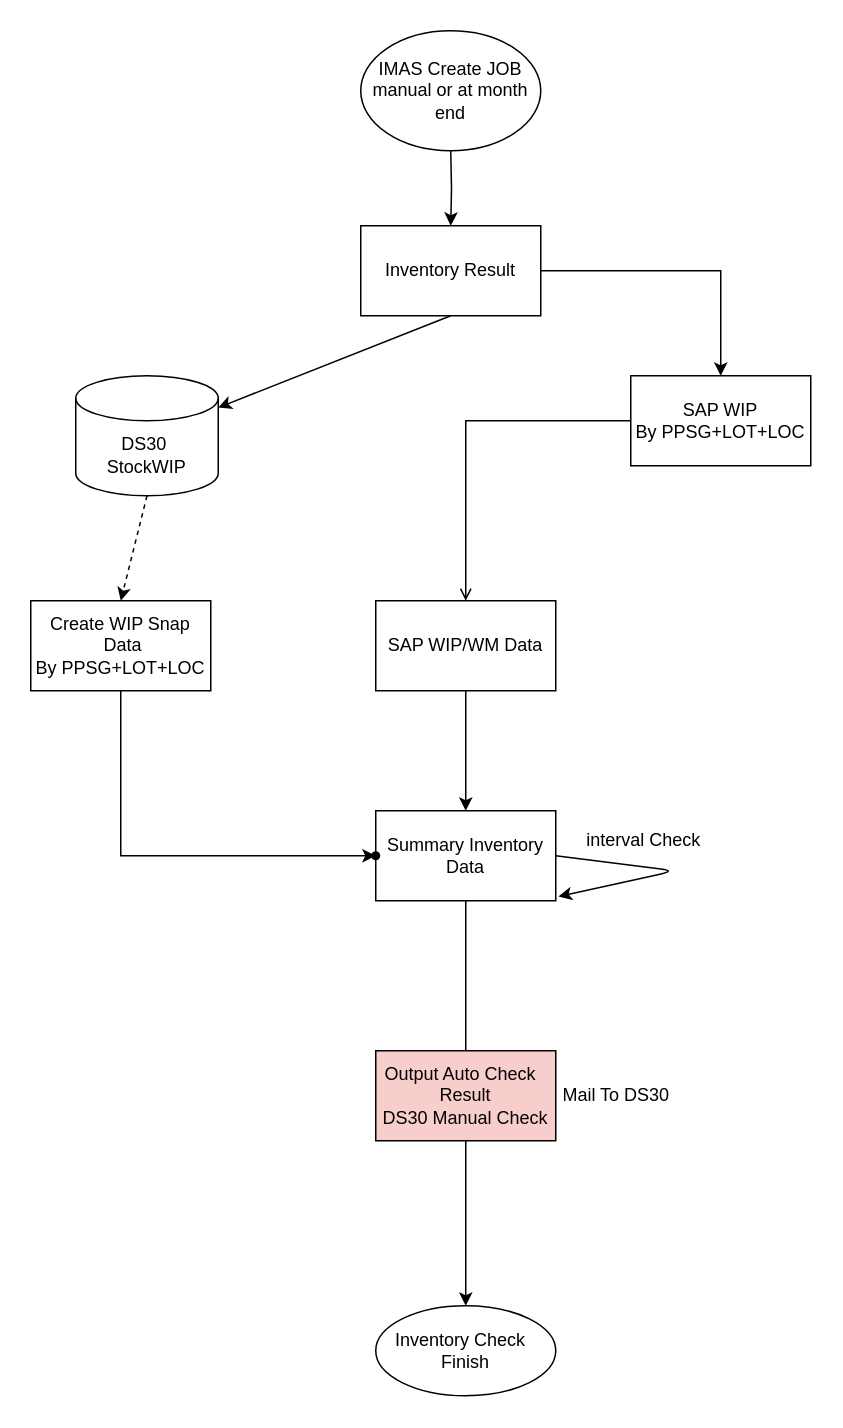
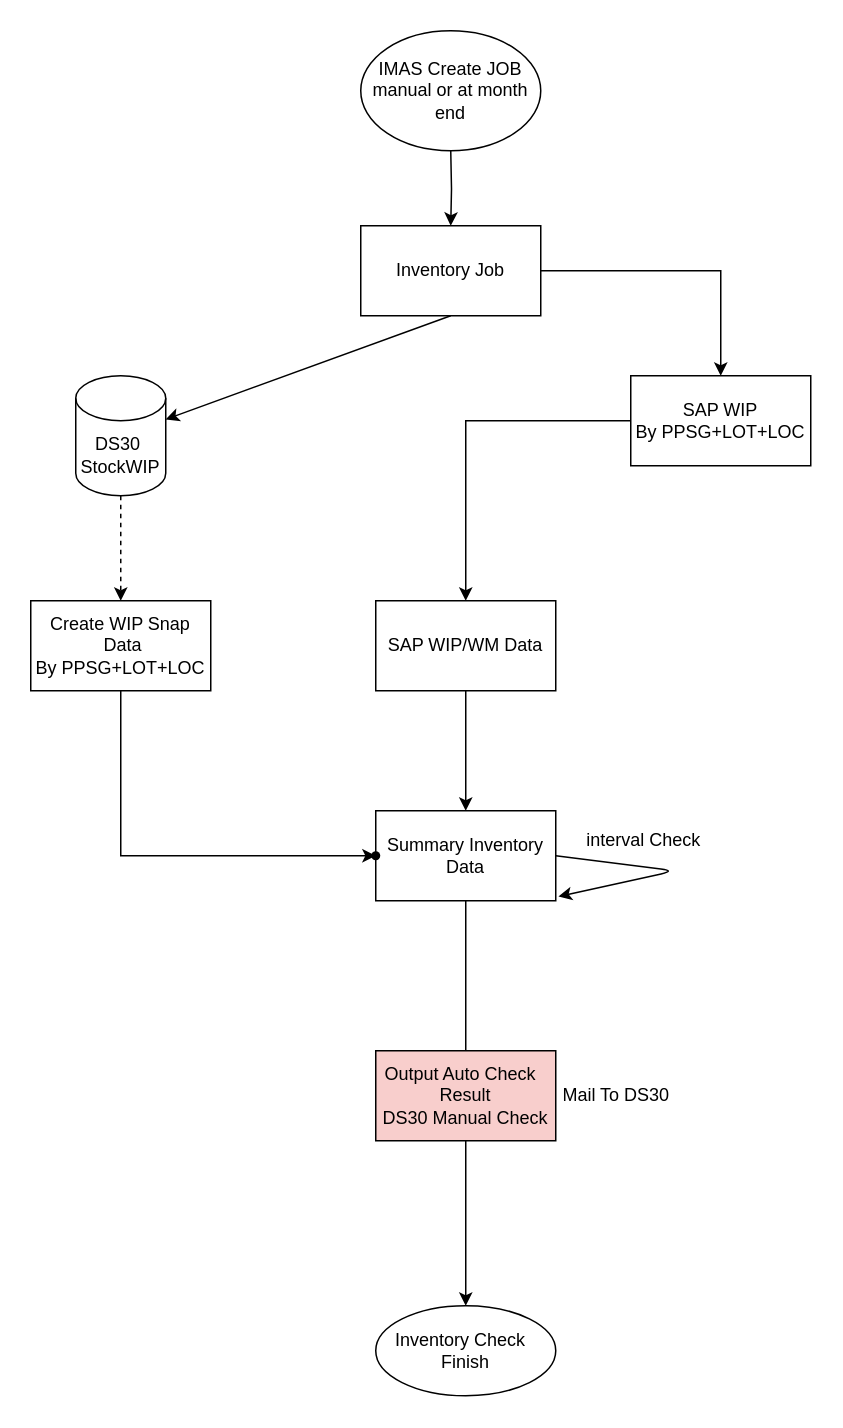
node "Inventory Result": label "Inventory Result" -> "Inventory Job"
node "DS30 StockWIP": size 143x120 -> 90x120
edge "SAP WIP By PPSG+LOT+LOC" -> "SAP WIP/WM Data": arrowhead open -> classic
